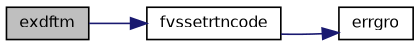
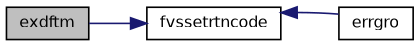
edge "fvssetrtncode" -> "errgro": reversed
